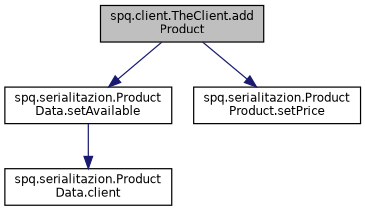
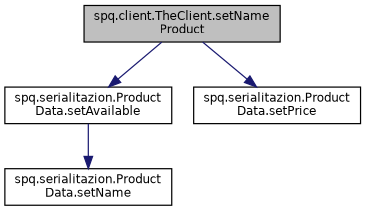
node "spq.client.TheClient.add Product": label "spq.client.TheClient.add Product" -> "spq.client.TheClient.setName Product"
node "spq.serialitazion.Product Product.setPrice": label "spq.serialitazion.Product Product.setPrice" -> "spq.serialitazion.Product Data.setPrice"
node "spq.serialitazion.Product Data.client": label "spq.serialitazion.Product Data.client" -> "spq.serialitazion.Product Data.setName"
